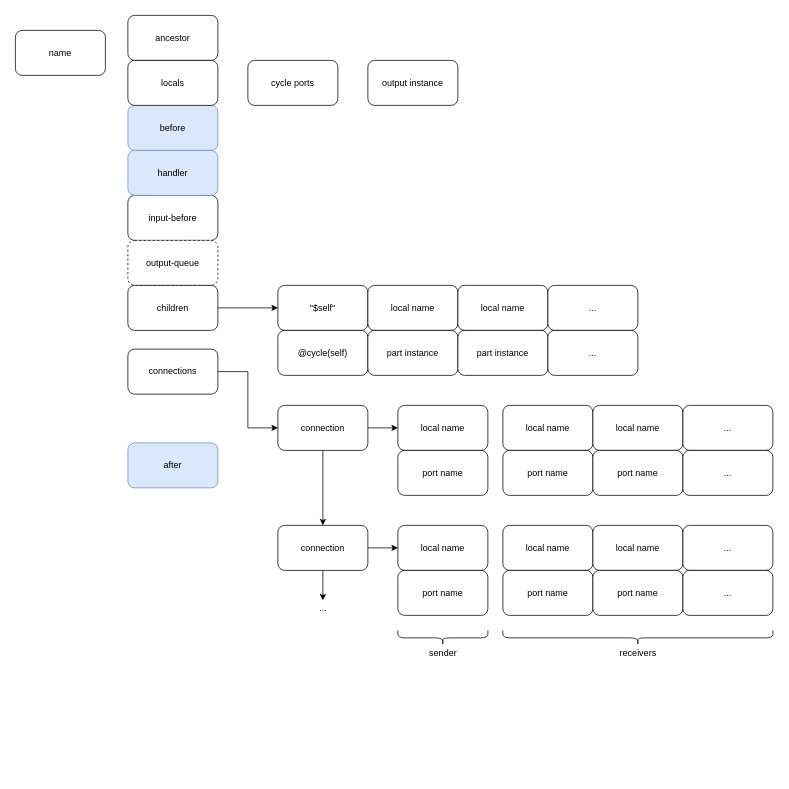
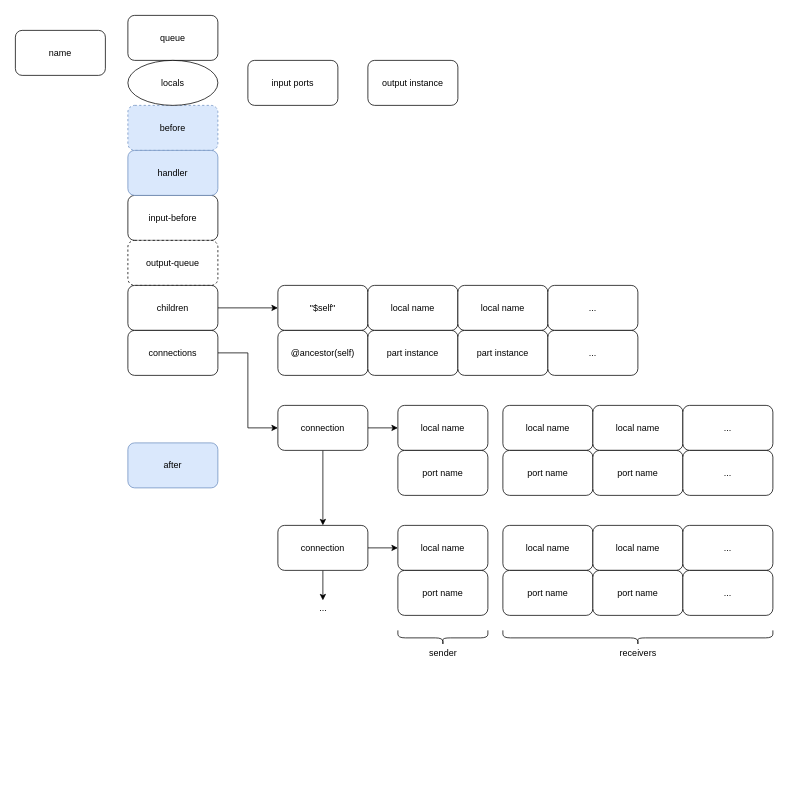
node "ancestor": label "ancestor" -> "queue"
node "locals": shape rounded rectangle -> ellipse
node "cycle ports": label "cycle ports" -> "input ports"
node "before": style solid -> dashed
node "@cycle(self)": label "@cycle(self)" -> "@ancestor(self)"
node "connections": moved (173, 372) -> (173, 353)
